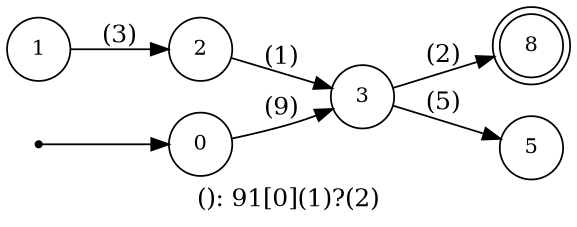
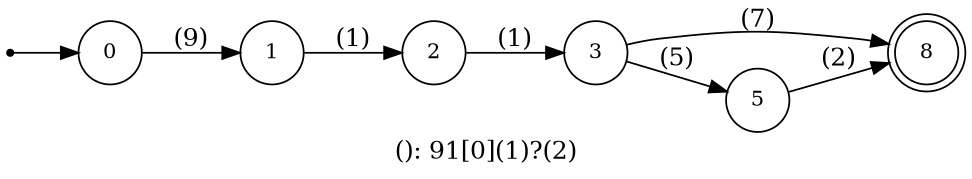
edge "1" -> "2": label "(3)" -> "(1)"
edge "3" -> "8": label "(2)" -> "(7)"
edge "5" -> "8": added, label "(2)"
edge "0" -> "3": now "0" -> "1"
